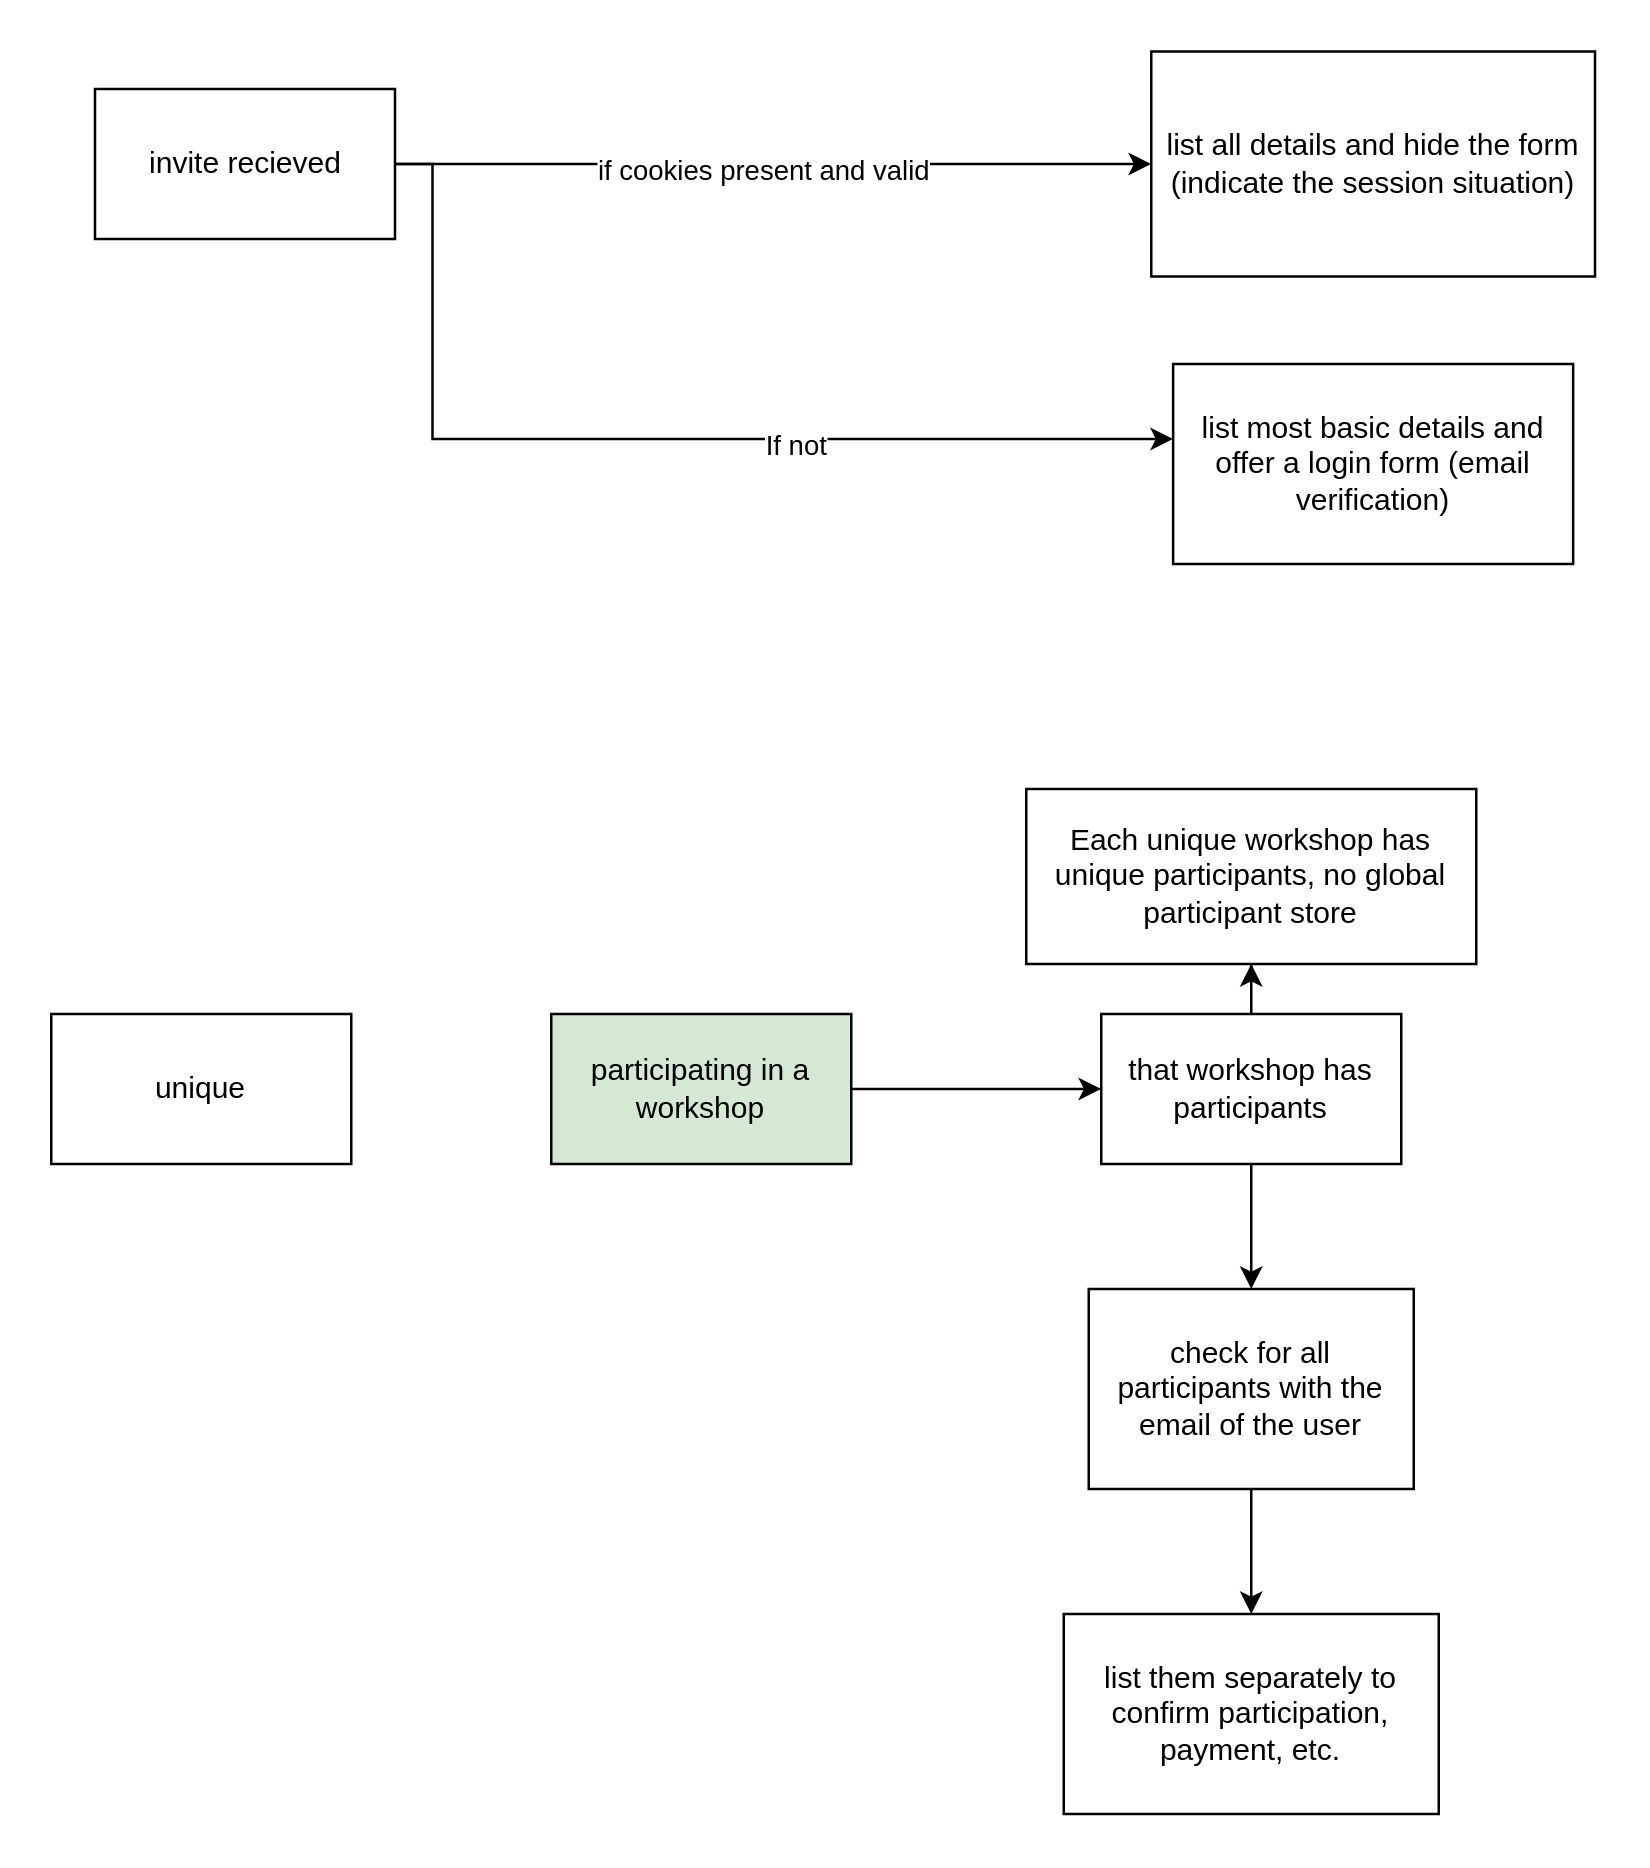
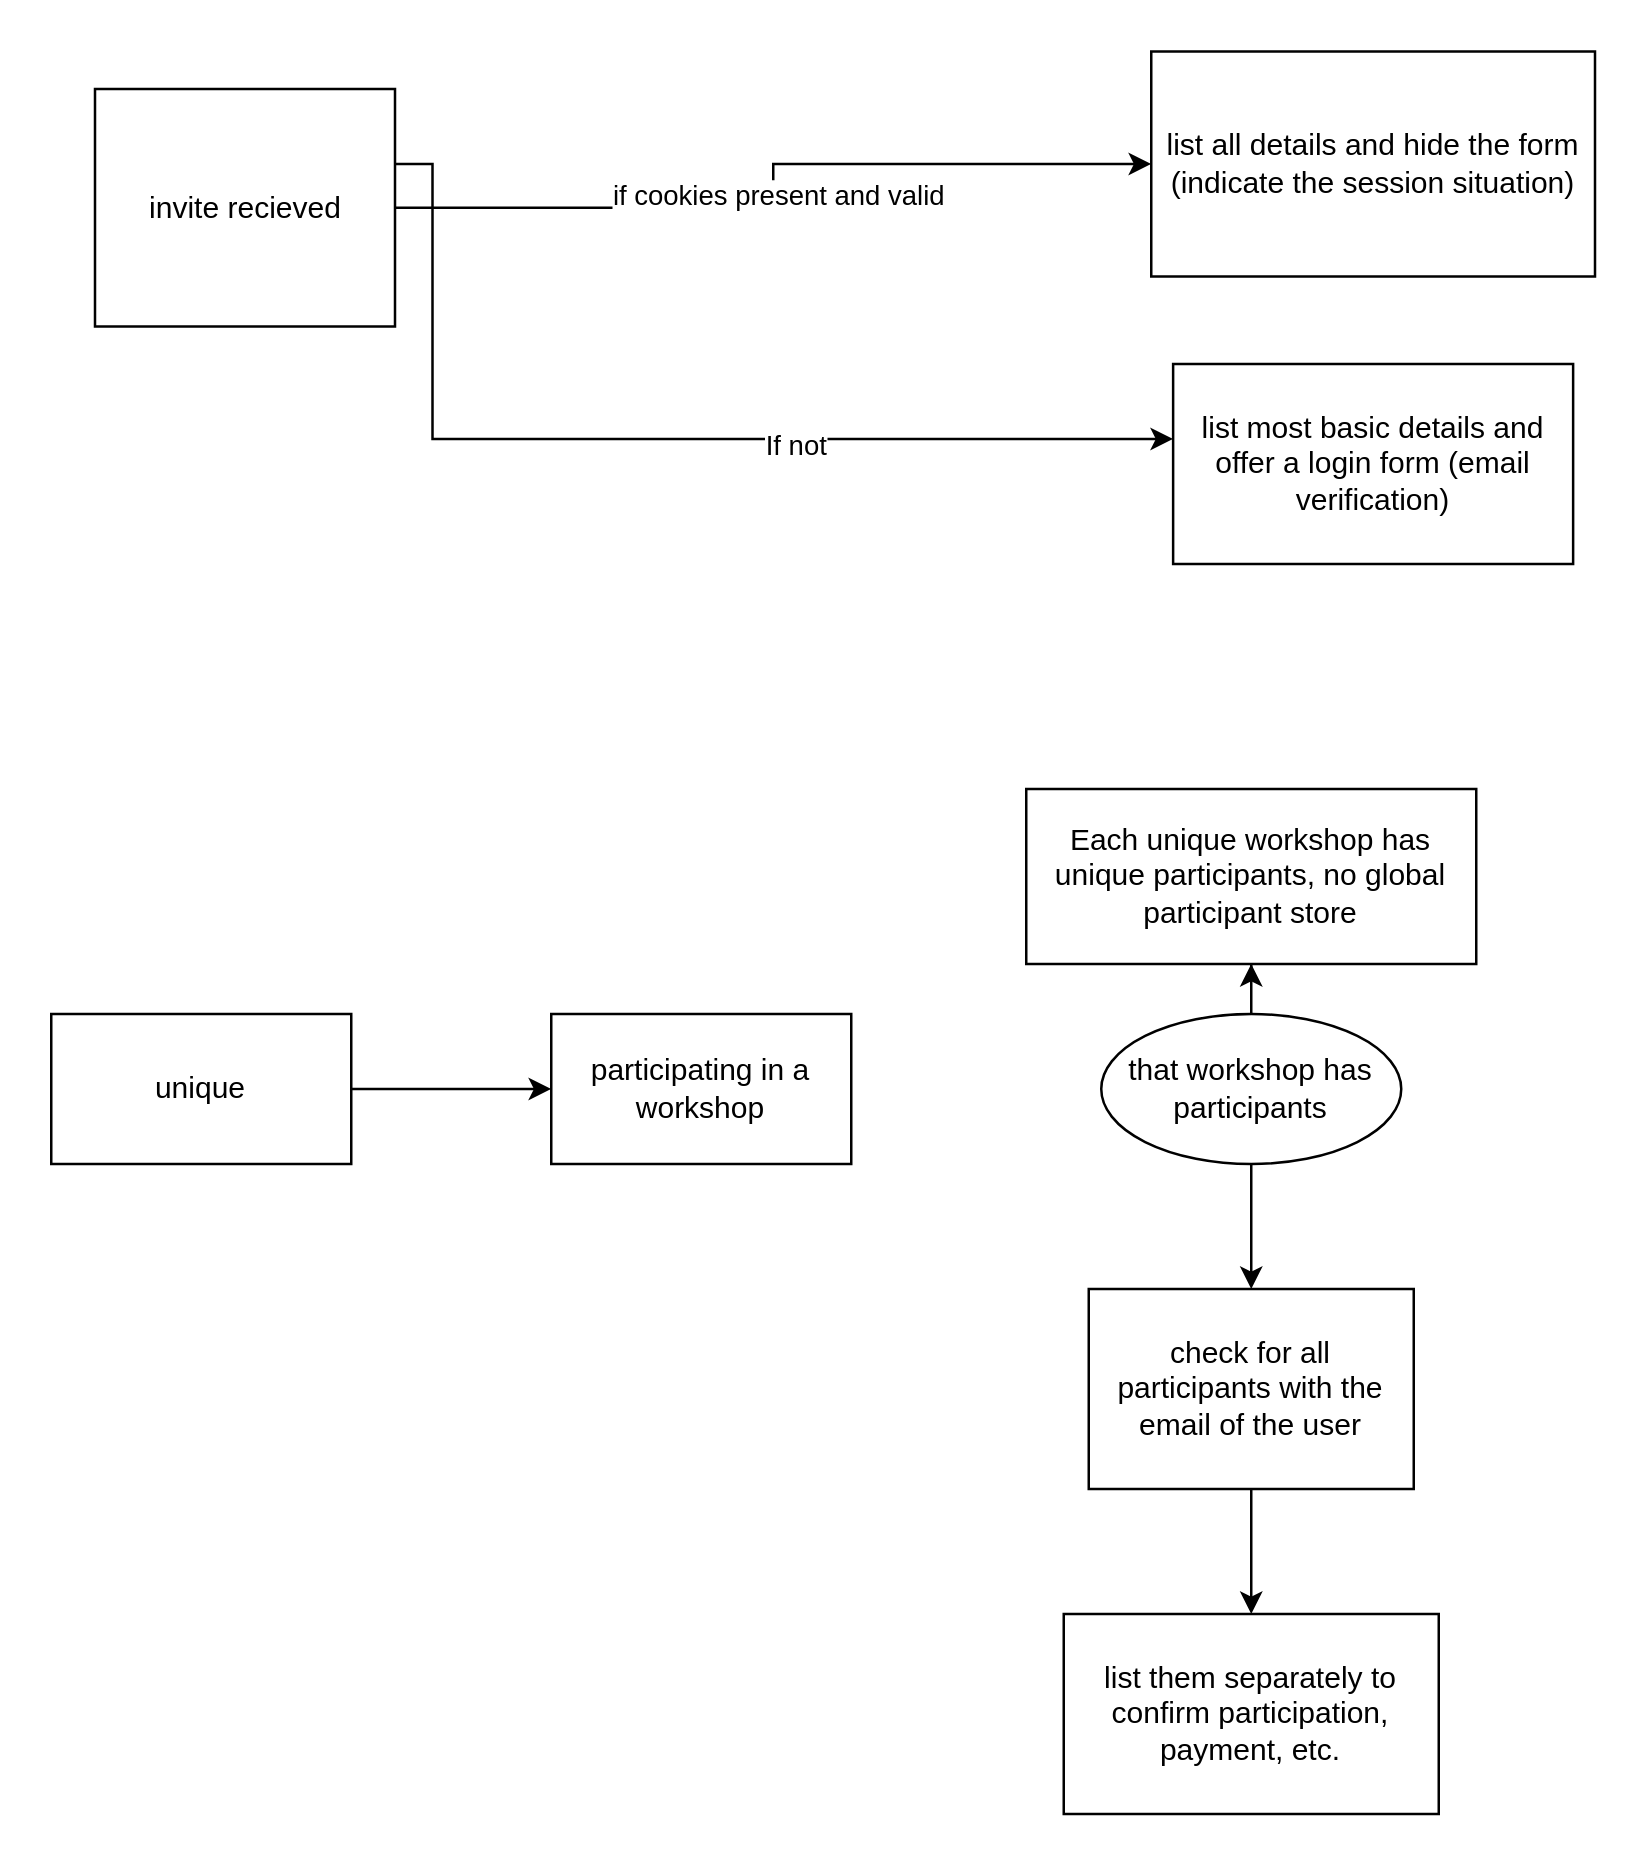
node "invite recieved": size 300x150 -> 300x238
edge "unique" -> "participating in a workshop": added
node "participating in a workshop": fillcolor #d5e8d4 -> #ffffff
edge "participating in a workshop" -> "that workshop has participants": removed
node "that workshop has participants": shape rectangle -> ellipse
